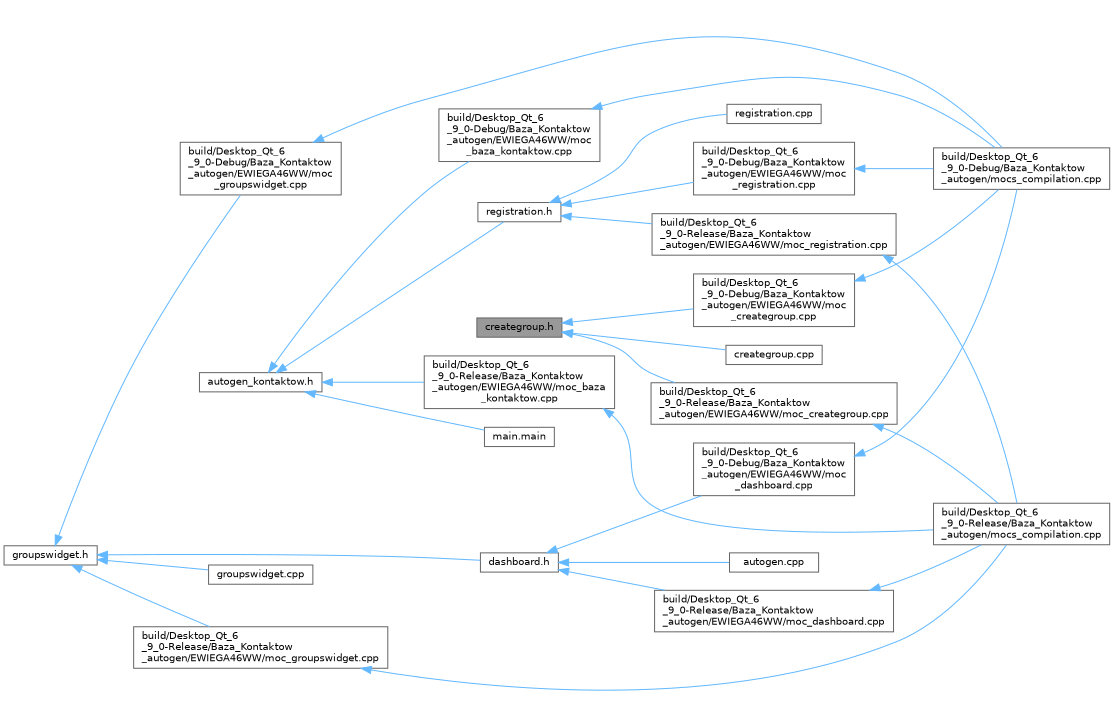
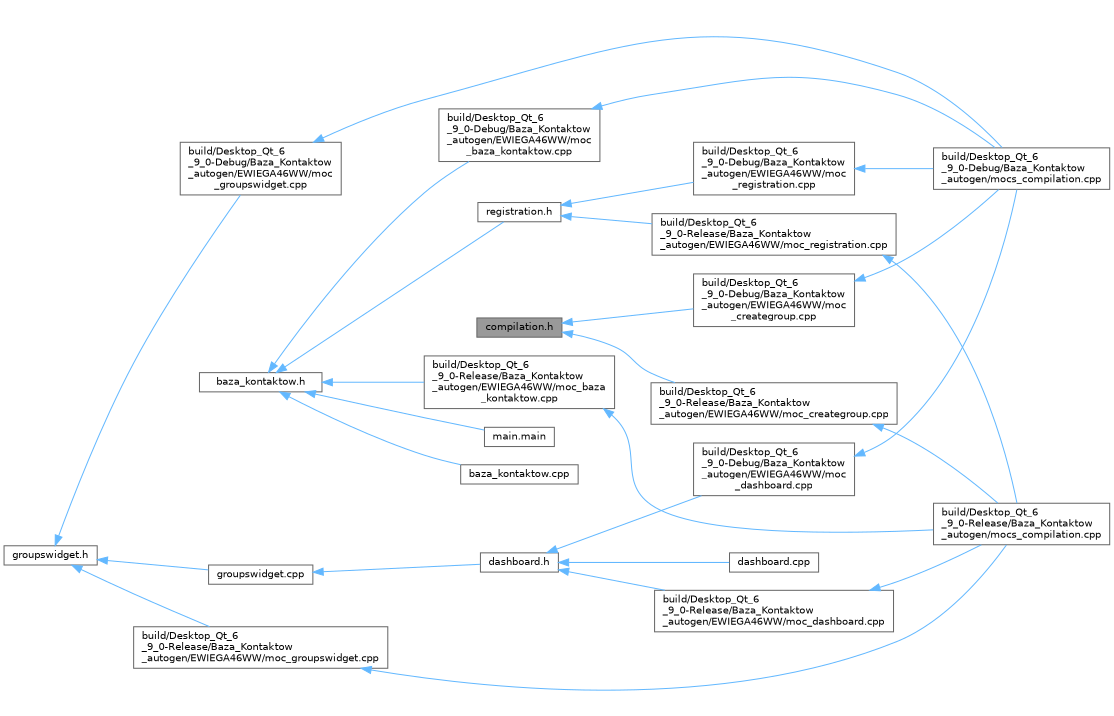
node "registration.cpp": removed
node "creategroup.h": label "creategroup.h" -> "compilation.h"
node "creategroup.cpp": removed
node "autogen_kontaktow.h": label "autogen_kontaktow.h" -> "baza_kontaktow.h"
node "baza_kontaktow.cpp": added
edge "dashboard.h" -> "groupswidget.h": now "dashboard.h" -> "groupswidget.cpp"
node "autogen.cpp": label "autogen.cpp" -> "dashboard.cpp"
